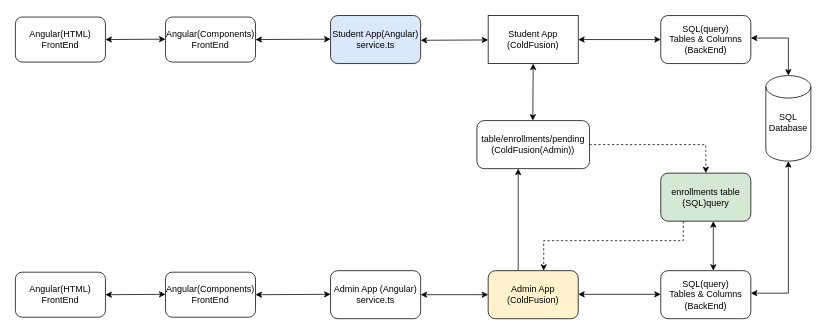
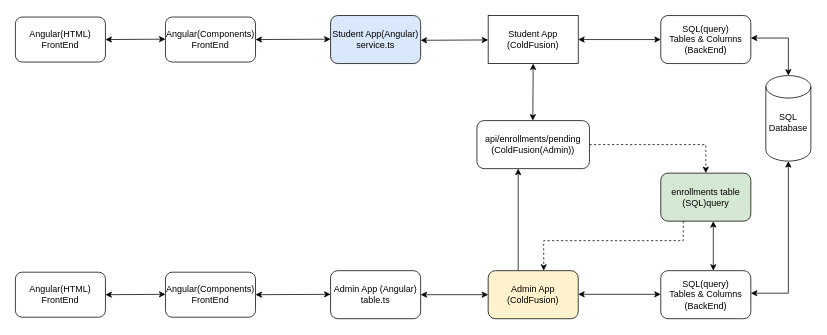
node "table/enrollments/pending (ColdFusion(Admin))": label "table/enrollments/pending (ColdFusion(Admin))" -> "api/enrollments/pending (ColdFusion(Admin))"
node "Admin App (Angular) service.ts": label "Admin App (Angular) service.ts" -> "Admin App (Angular) table.ts"
